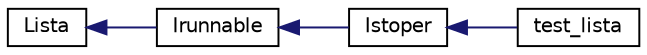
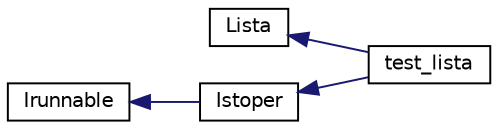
edge "Irunnable" -> "Lista": now "test_lista" -> "Lista"
